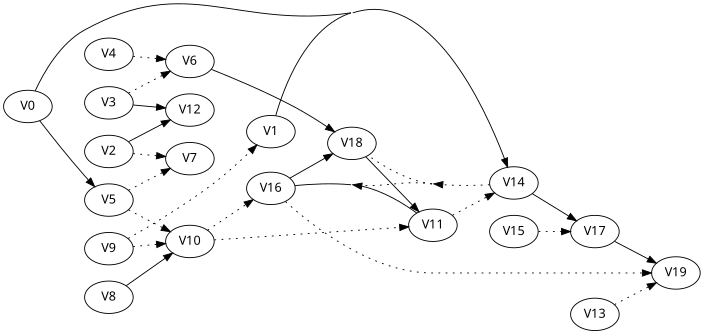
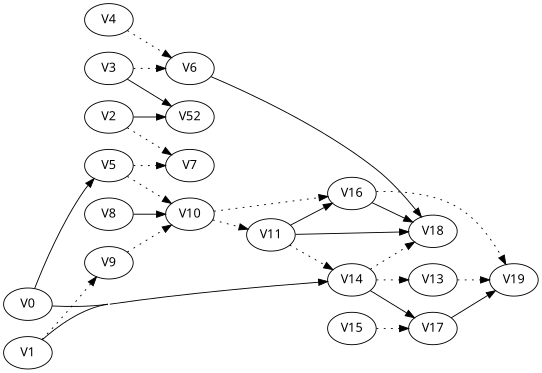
node "V12": label "V12" -> "V52"
edge "V18" -> "V11": reversed
edge "V14" -> "V16": now "V14" -> "V13"
edge "V9" -> "V1": reversed
